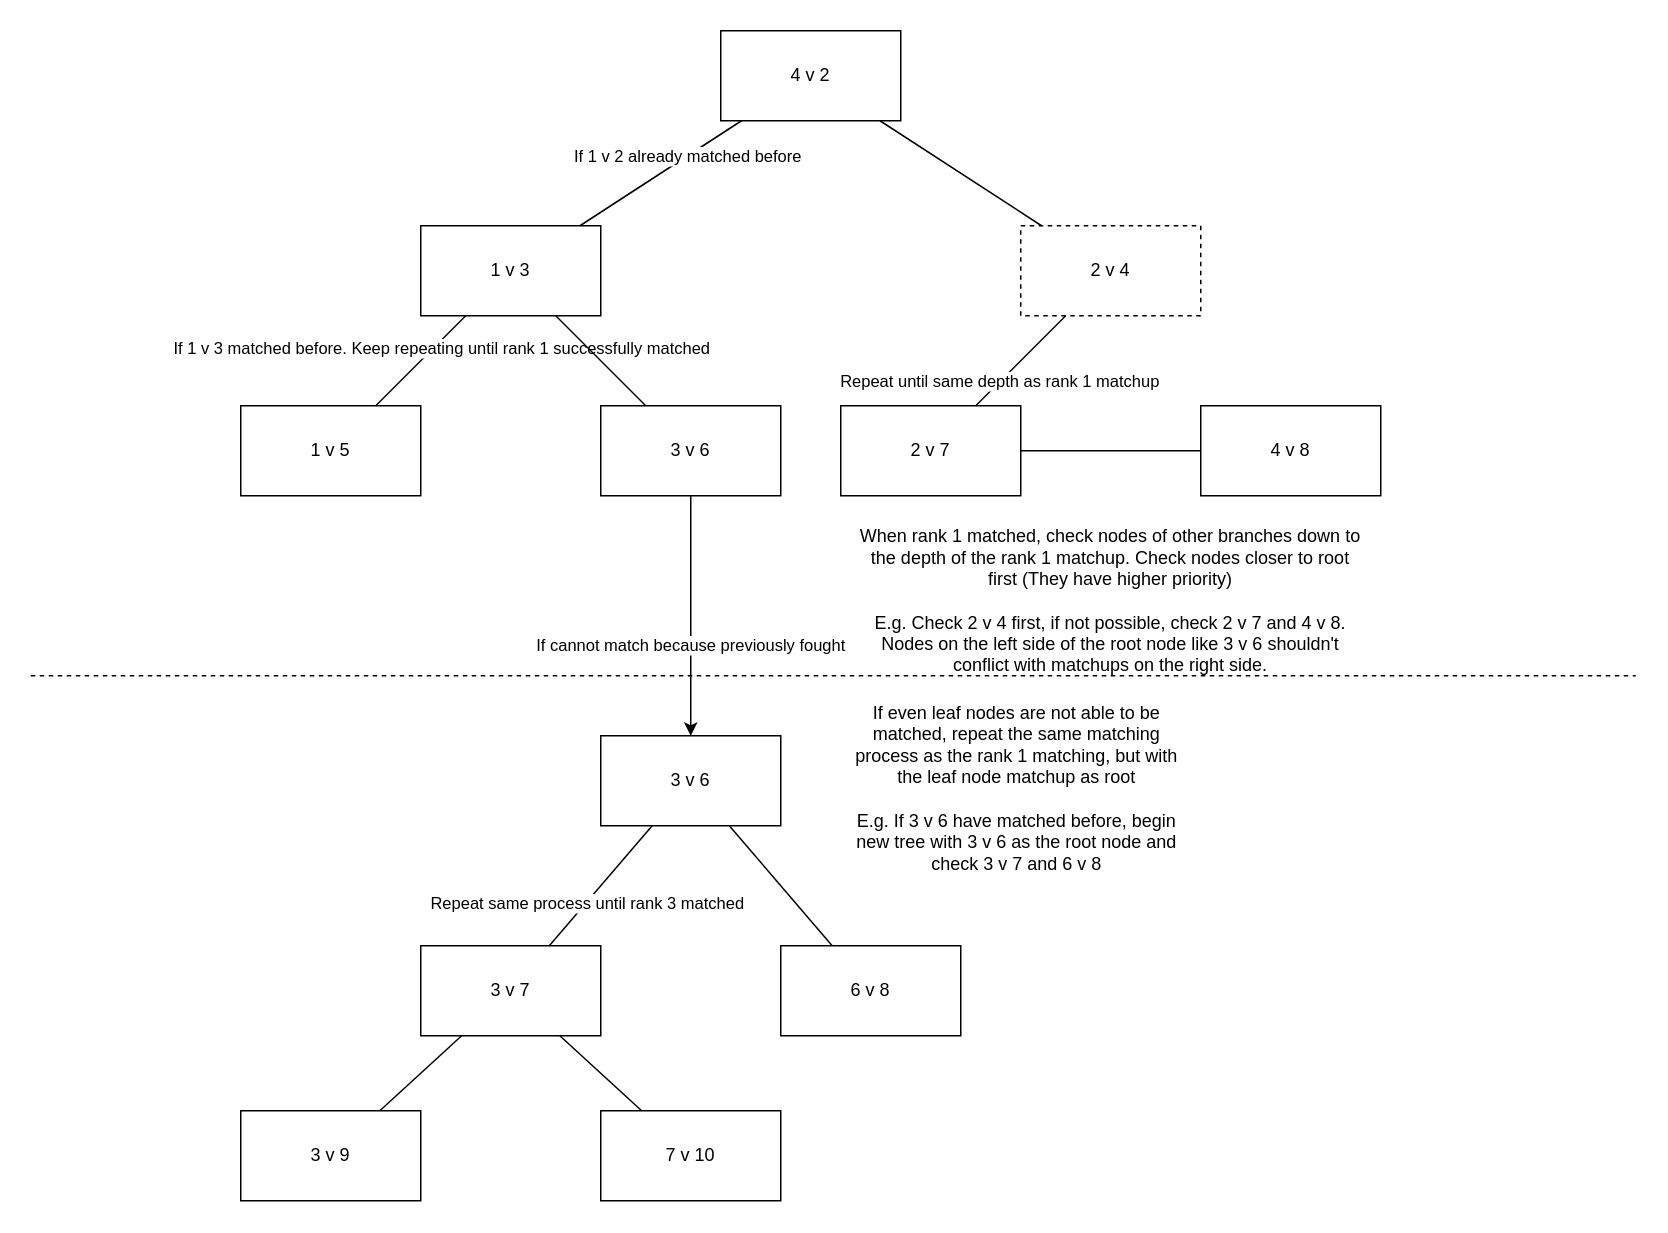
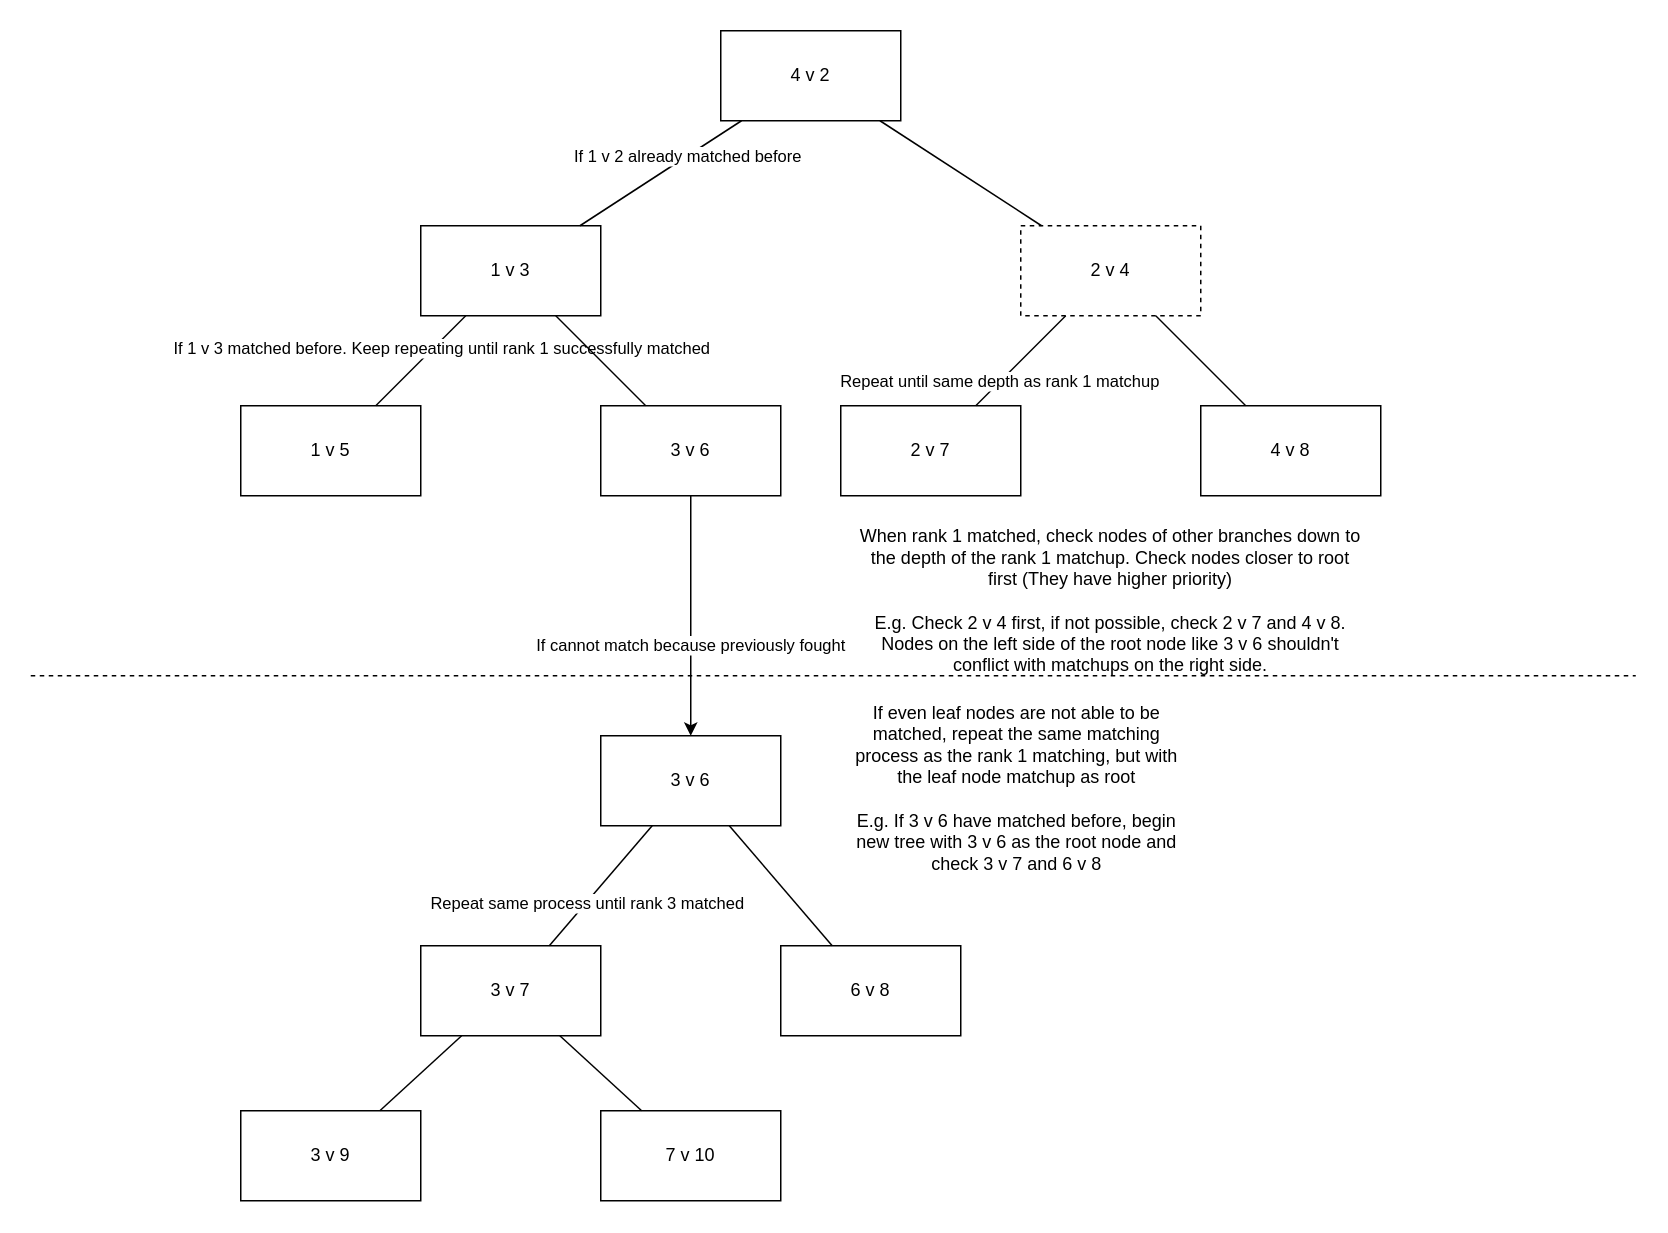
edge "2 v 7" -- "4 v 8": now "2 v 4" -- "4 v 8"
